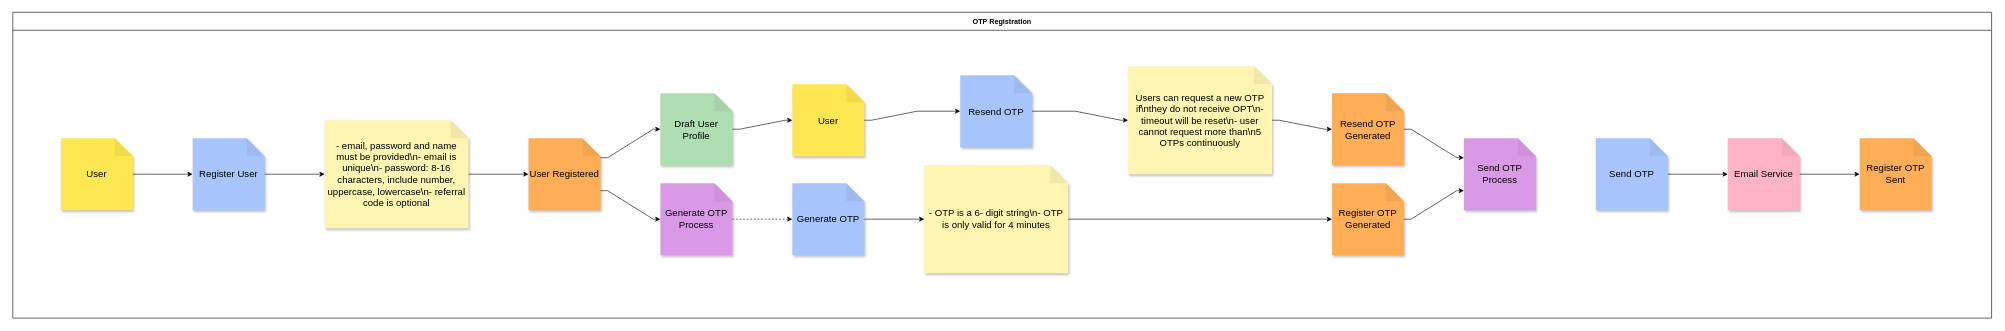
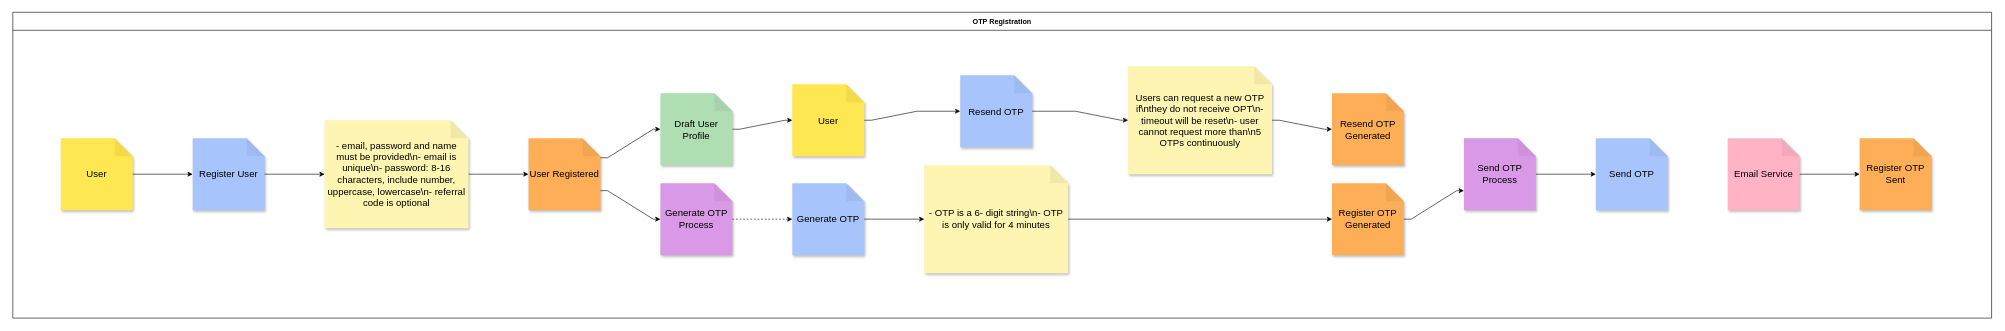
edge "Resend OTP Generated" -> "Send OTP Process": removed
edge "Send OTP Process" -> "Send OTP": added
edge "Send OTP" -> "Email Service": removed
